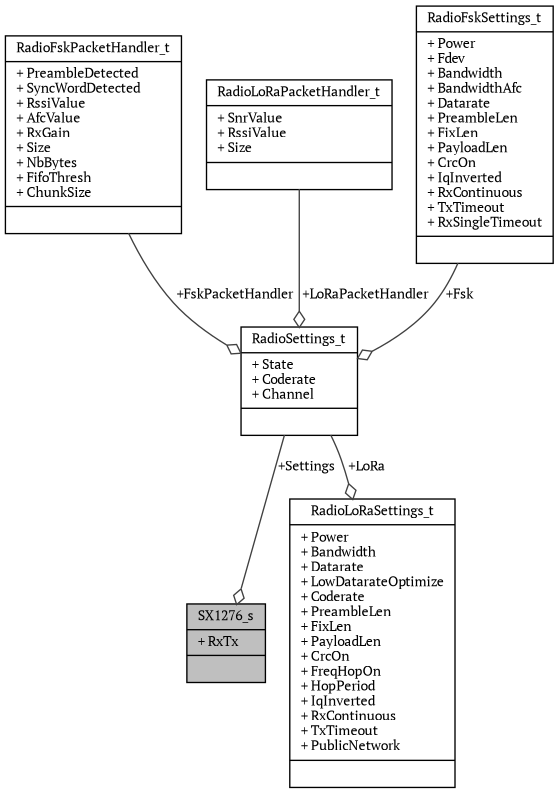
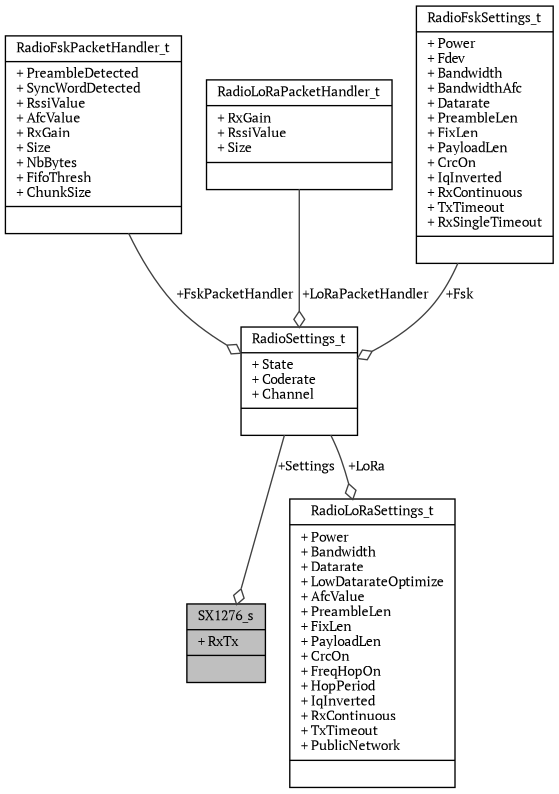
node "RadioLoRaPacketHandler_t": text "+ SnrValue" -> "+ RxGain"
node "RadioLoRaSettings_t": text "+ Coderate" -> "+ AfcValue"
